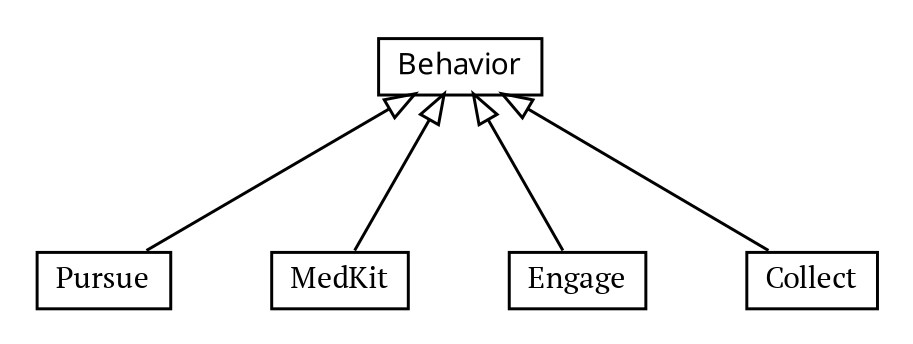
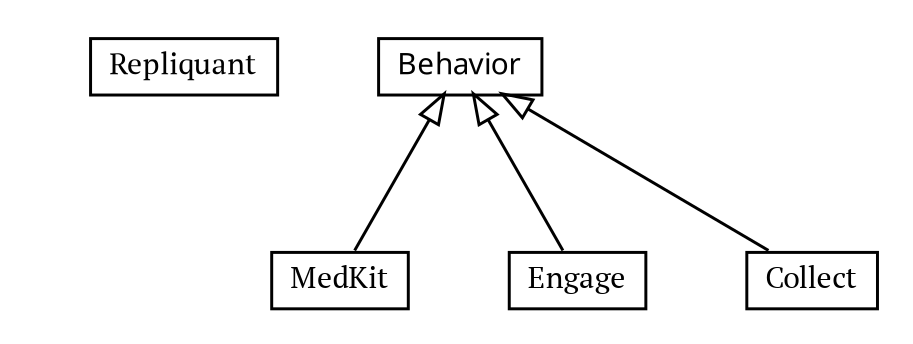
node "Repliquant": added
node "Pursue": removed
